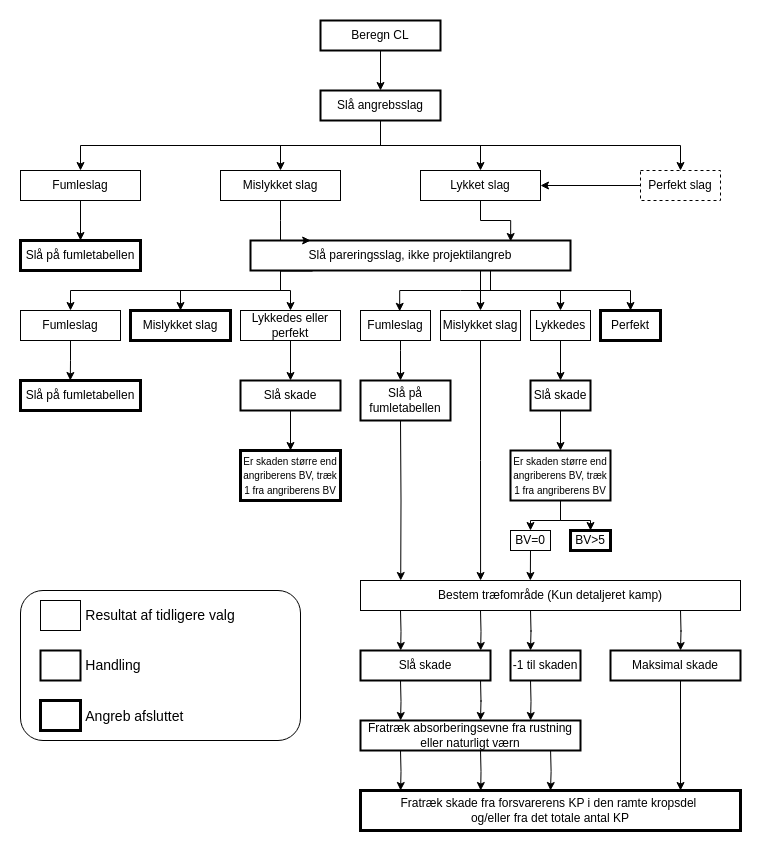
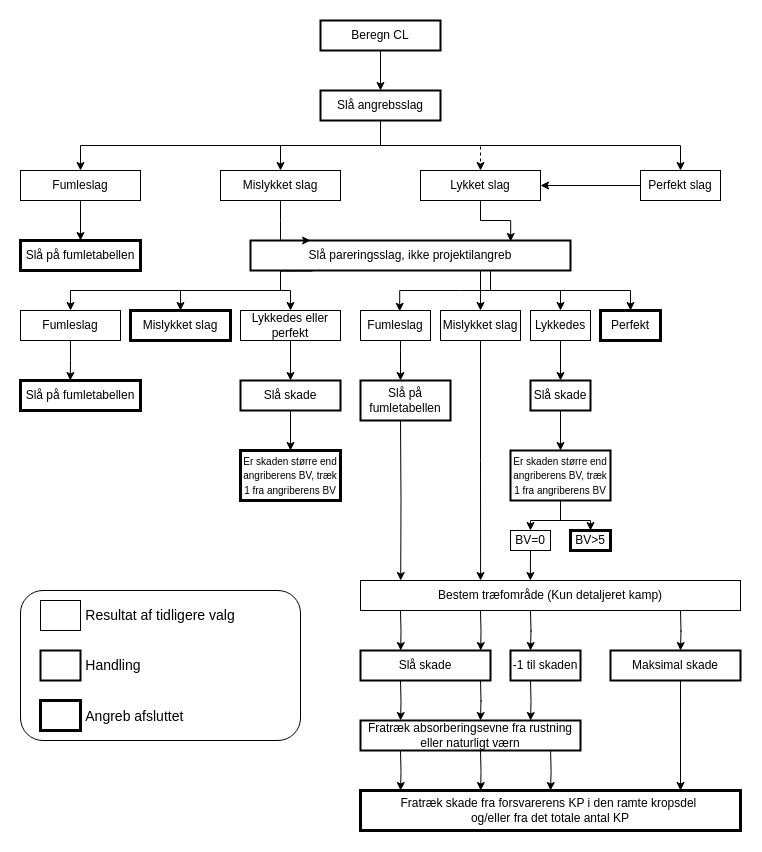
edge "Slå angrebsslag" -> "Lykket slag": style solid -> dashed
node "Perfekt slag": style dashed -> solid
